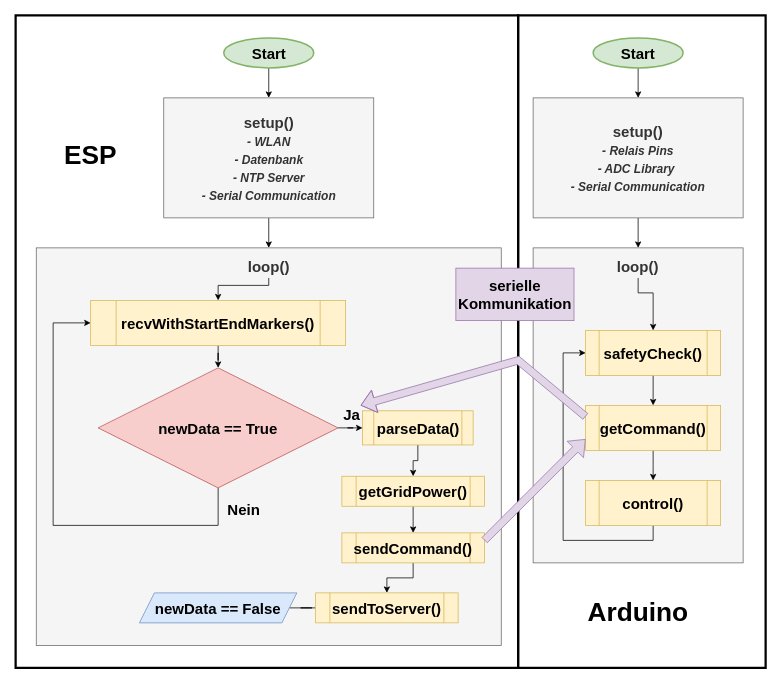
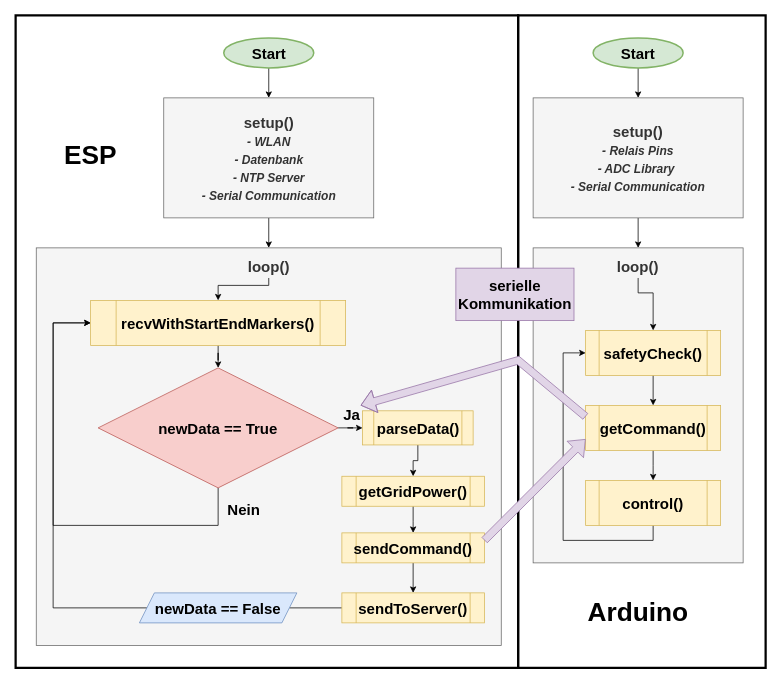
edge "newData == False" -> "recvWithStartEndMarkers()": added
node "sendToServer()": moved (387, 608) -> (413, 608)
